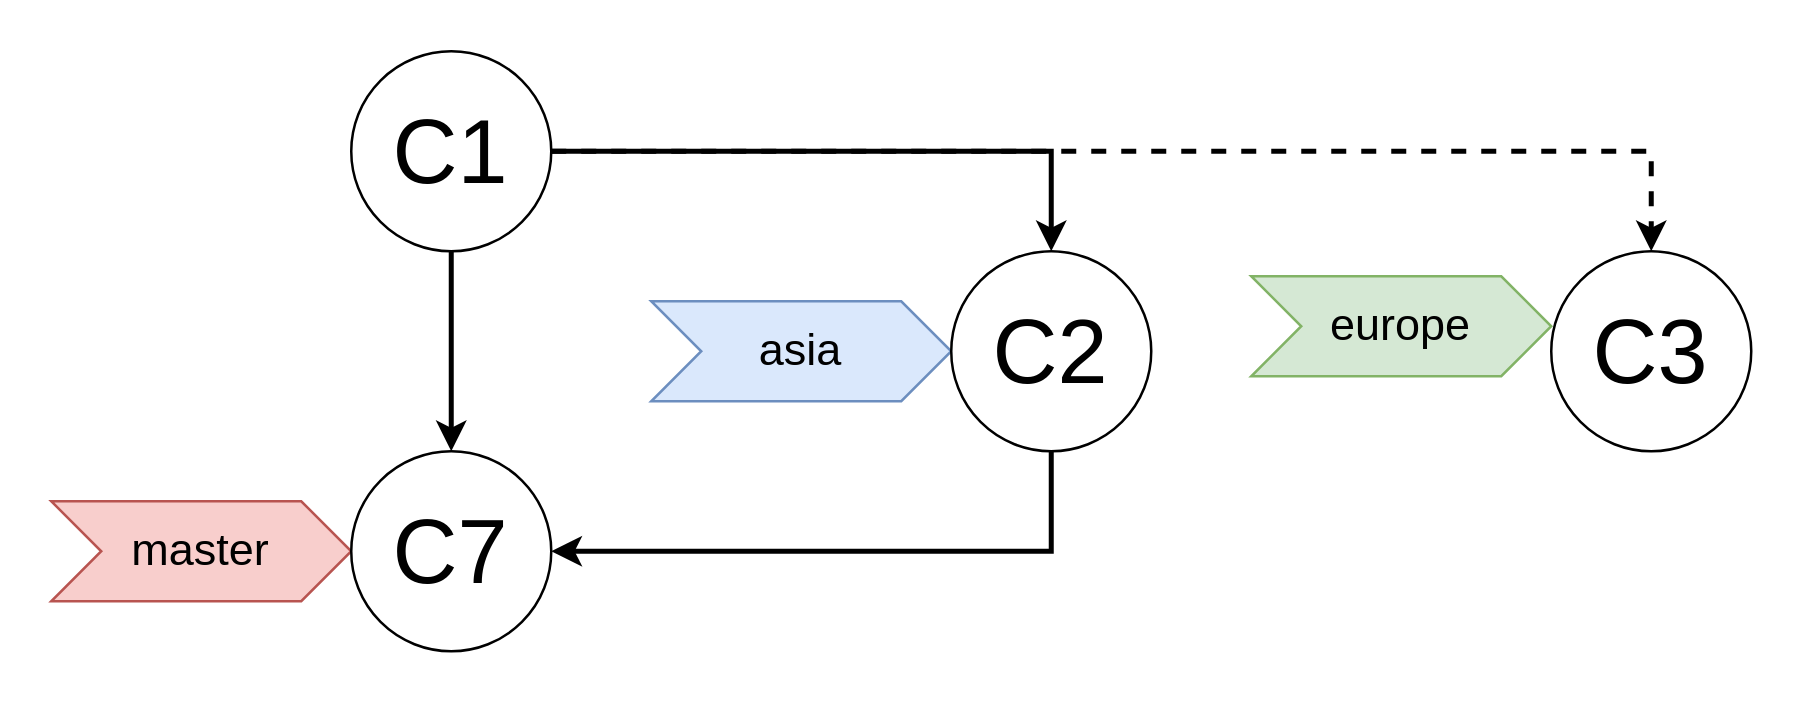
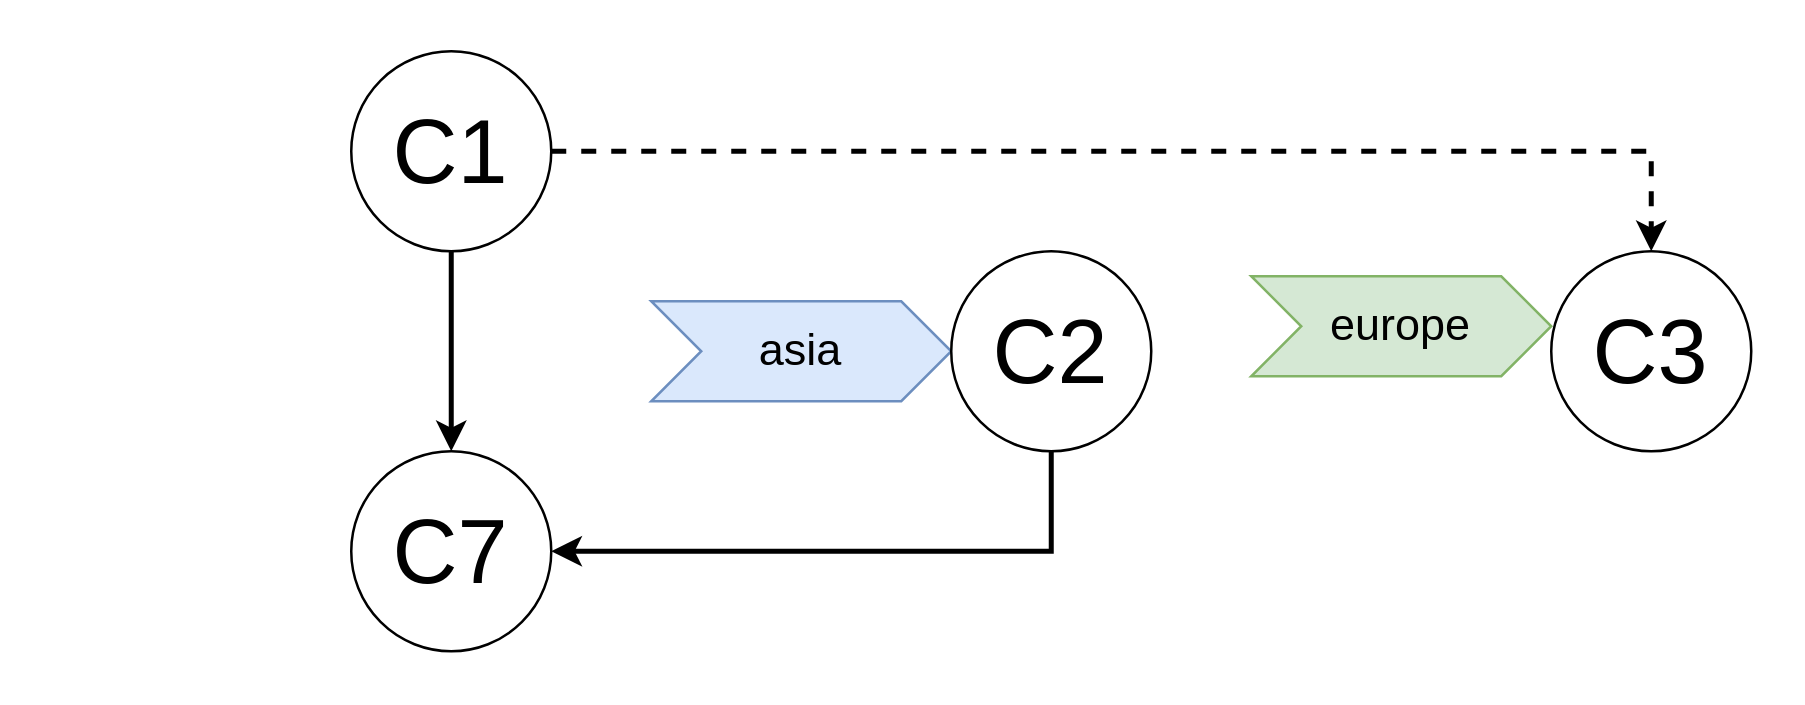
edge "C1" -> "C2": removed
node "master": removed
